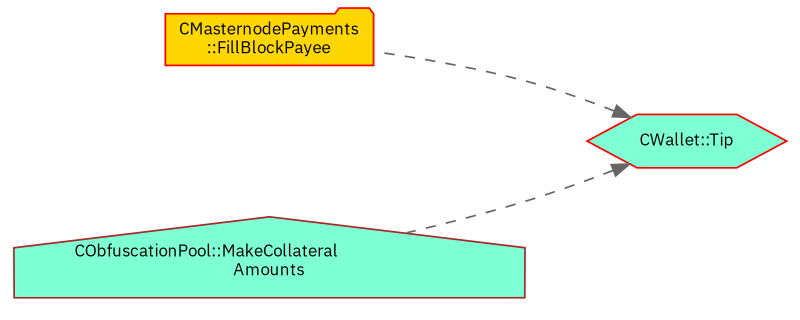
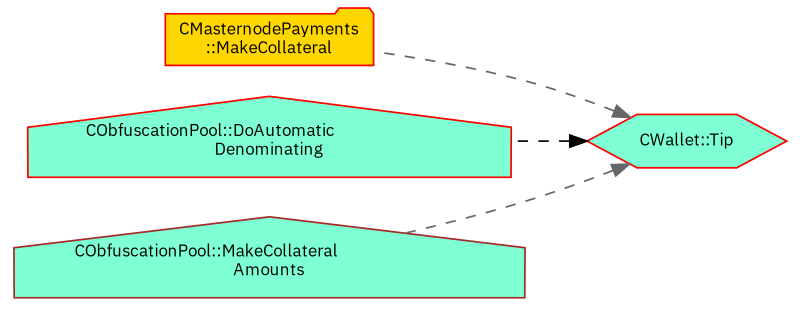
node "CMasternodePayments ::FillBlockPayee": label "CMasternodePayments ::FillBlockPayee" -> "CMasternodePayments ::MakeCollateral"
node "CObfuscationPool::DoAutomatic Denominating": added
